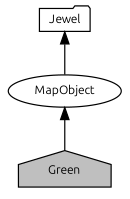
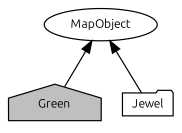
edge "MapObject" -> "Jewel": reversed
